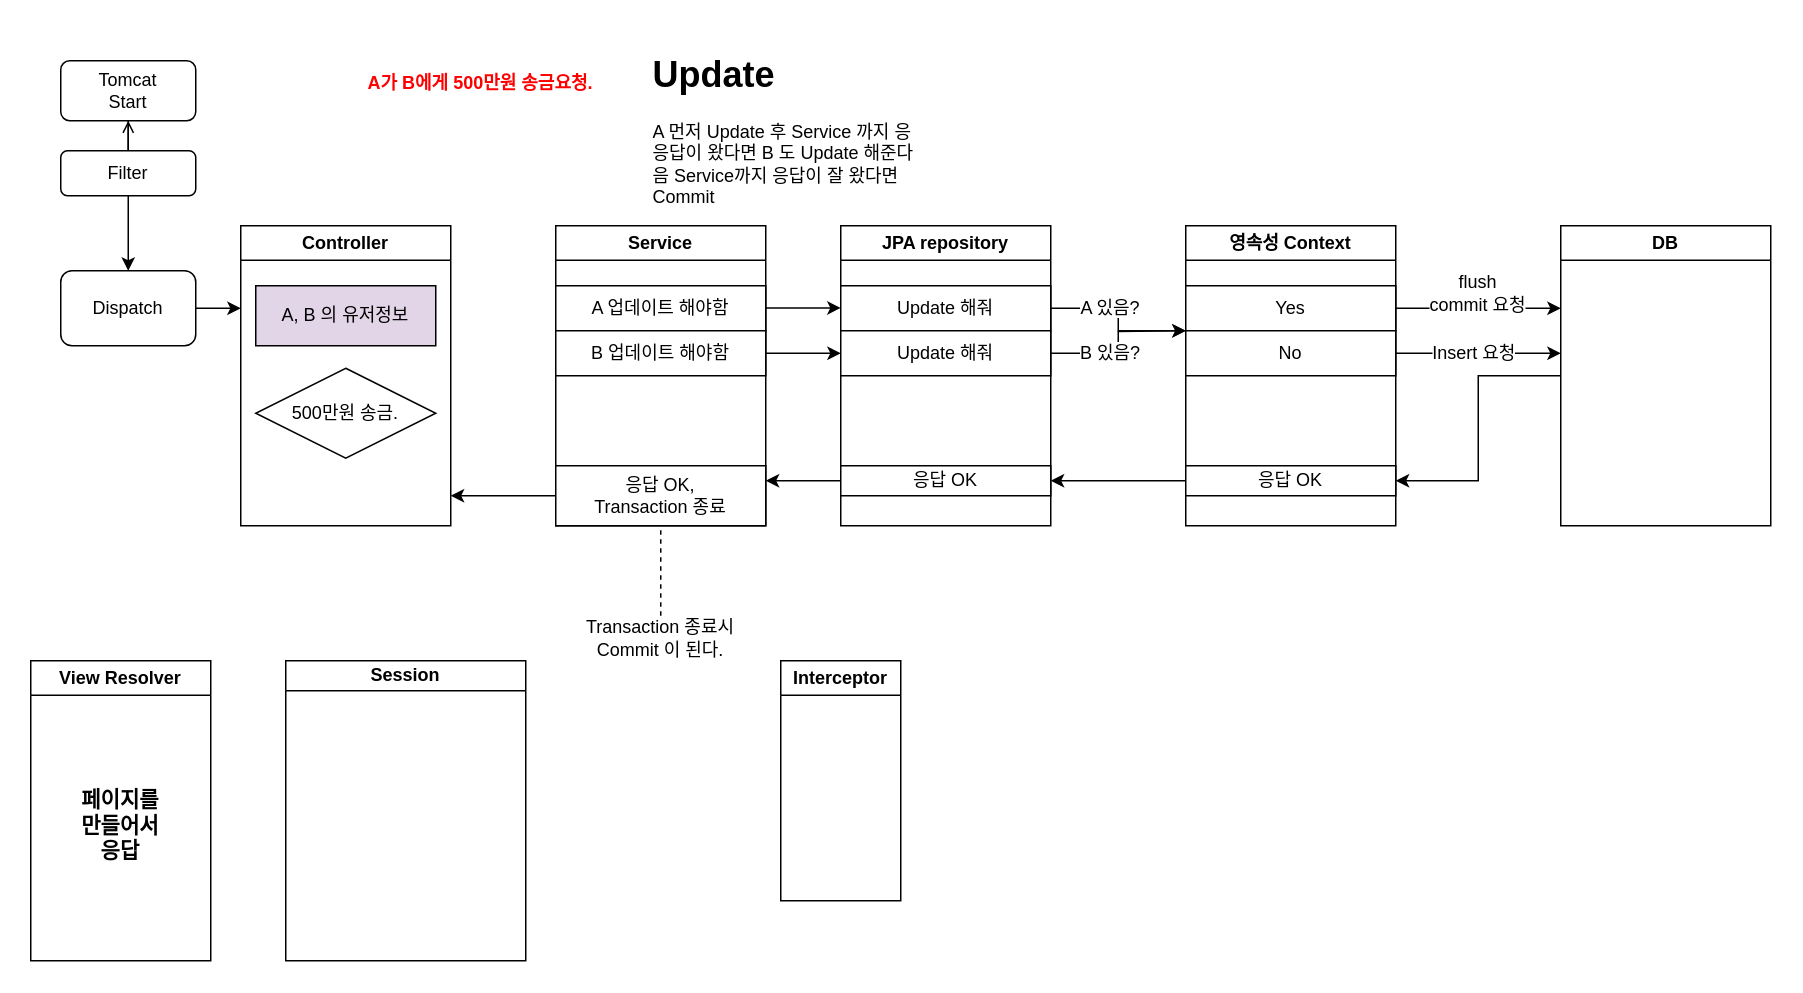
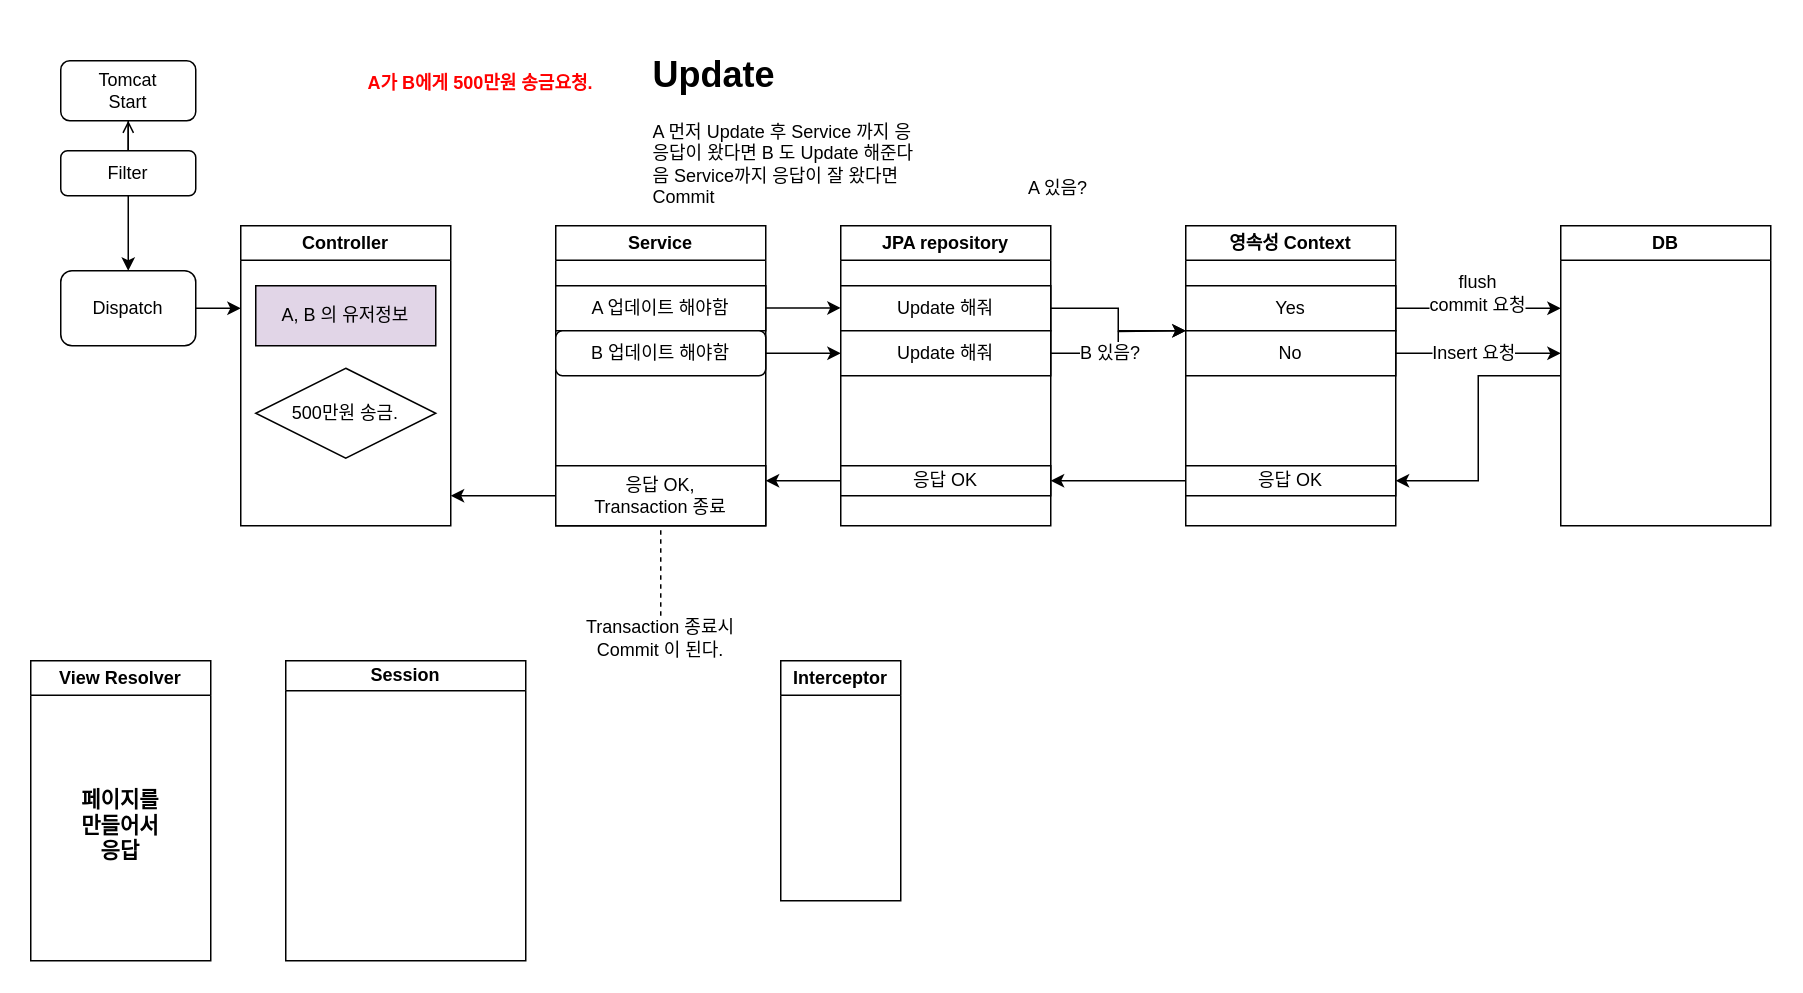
node "A 있음?": moved (1111, 308) -> (1058, 188)
node "B 업데이트 해야함": shape rectangle -> rounded rectangle
